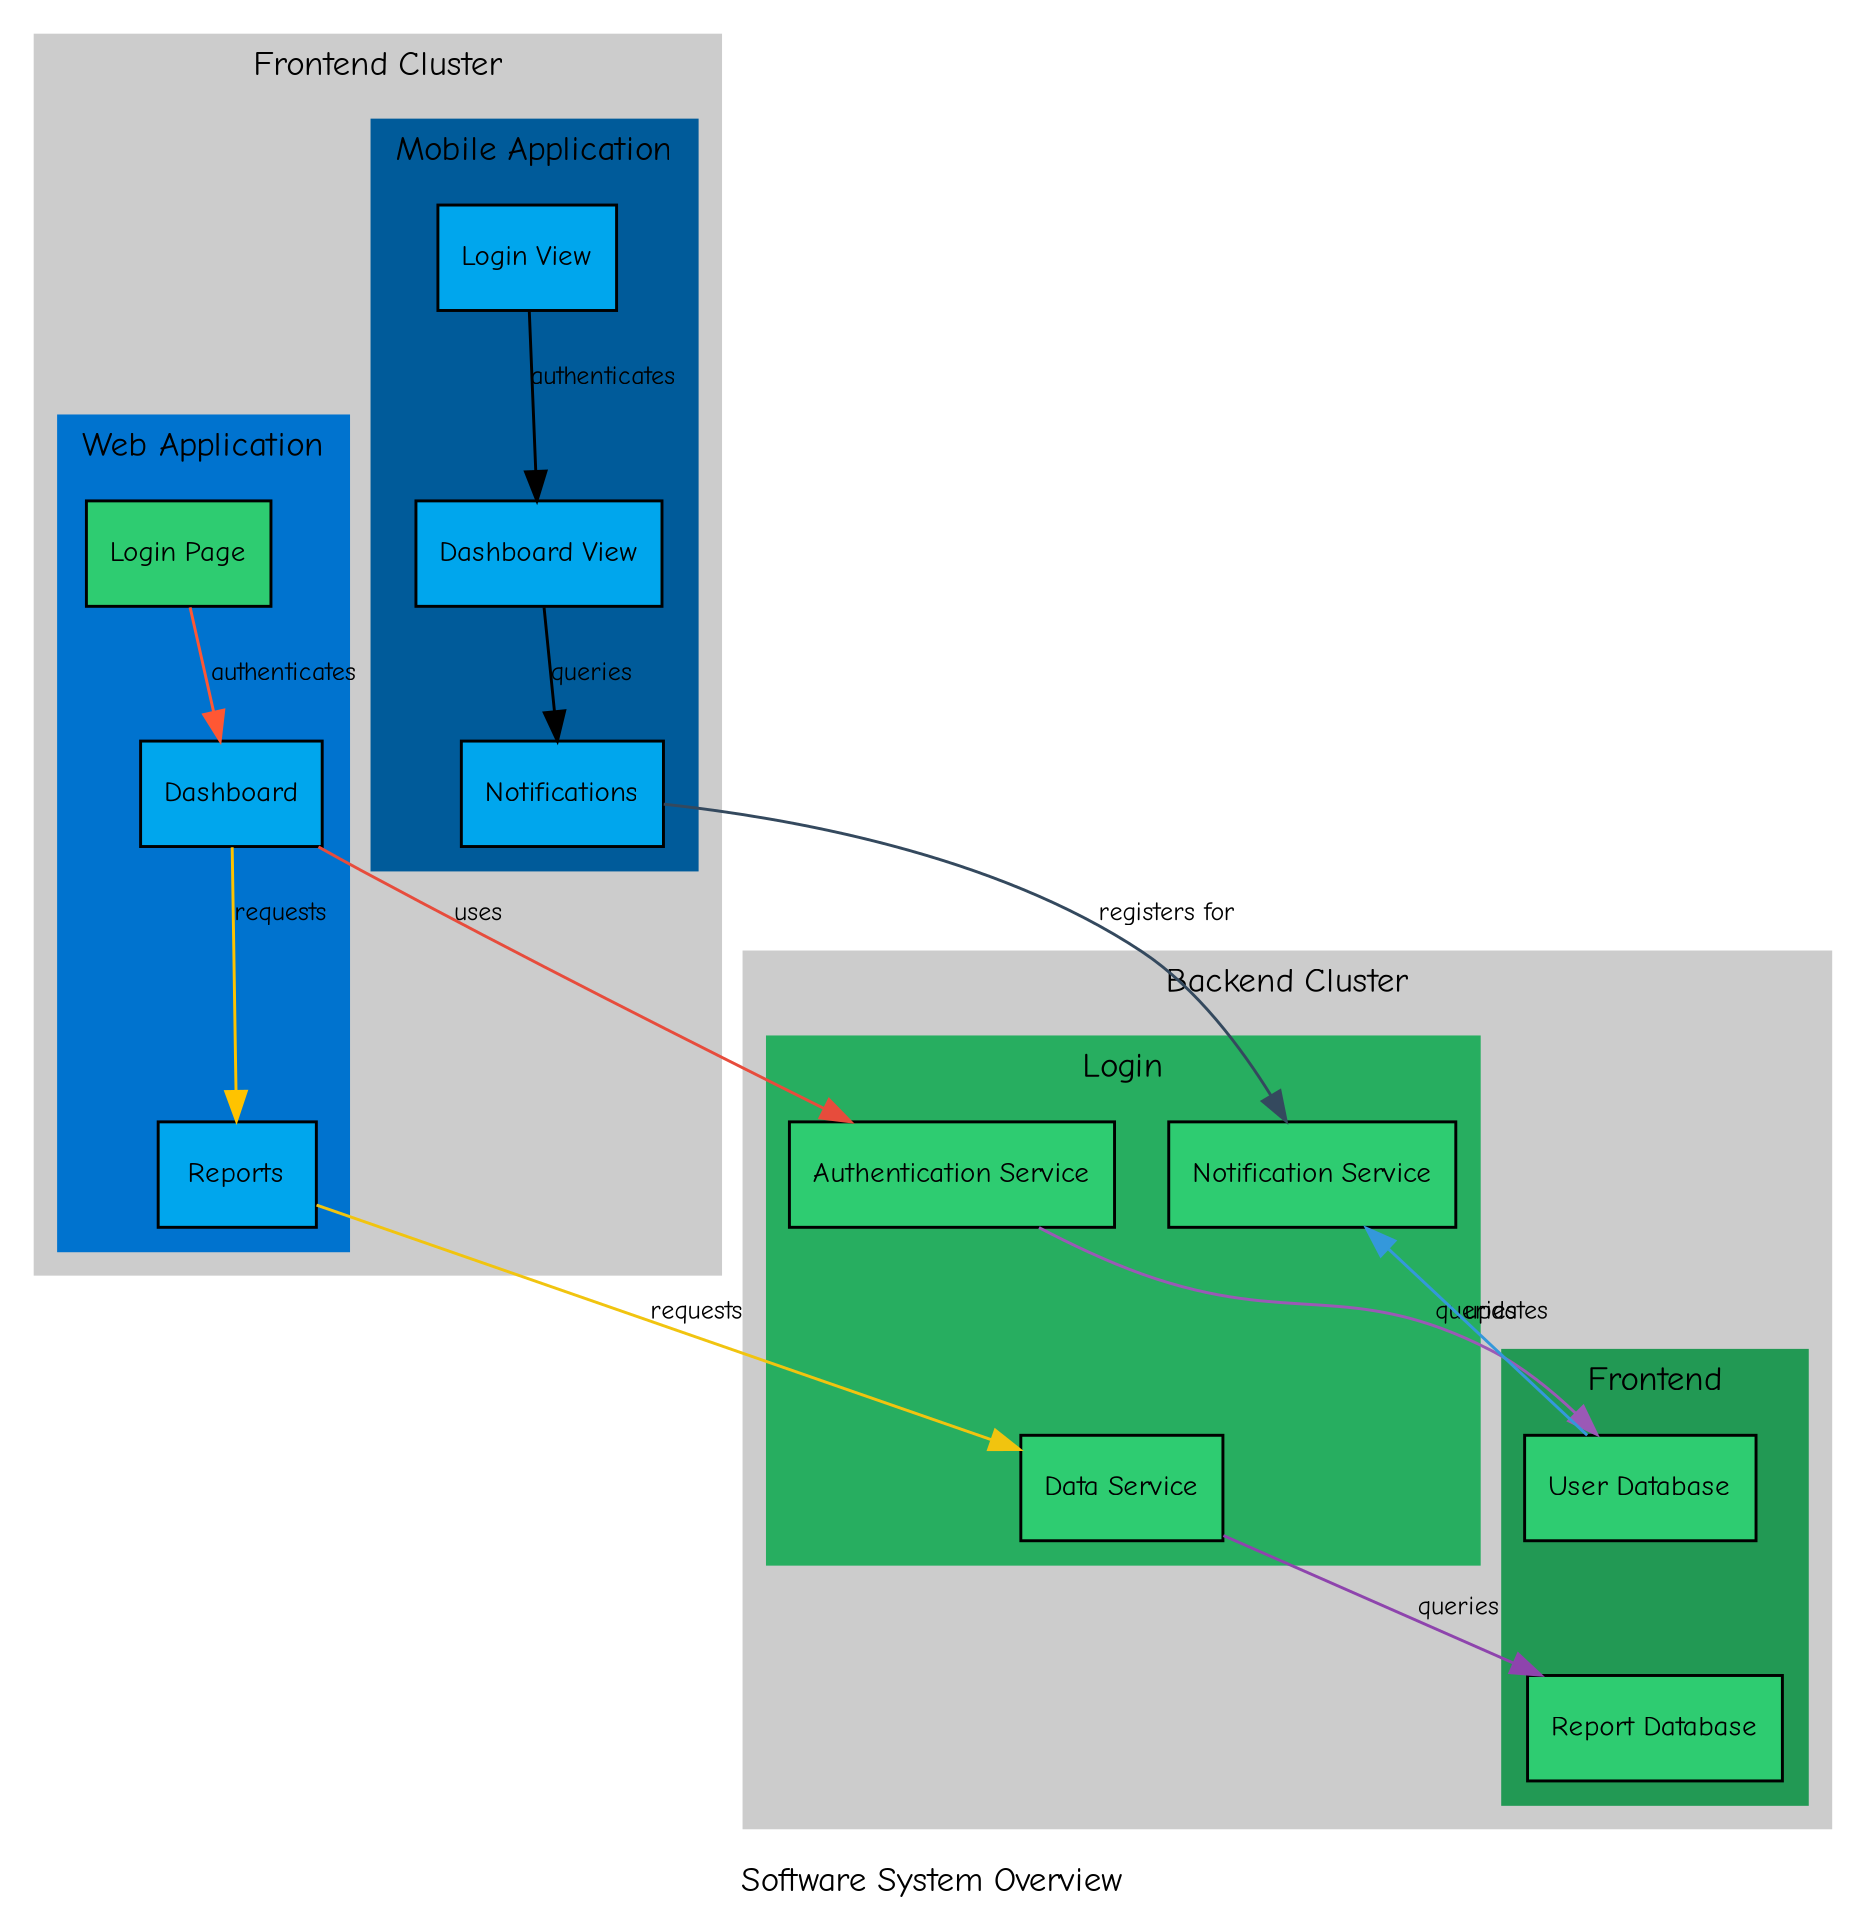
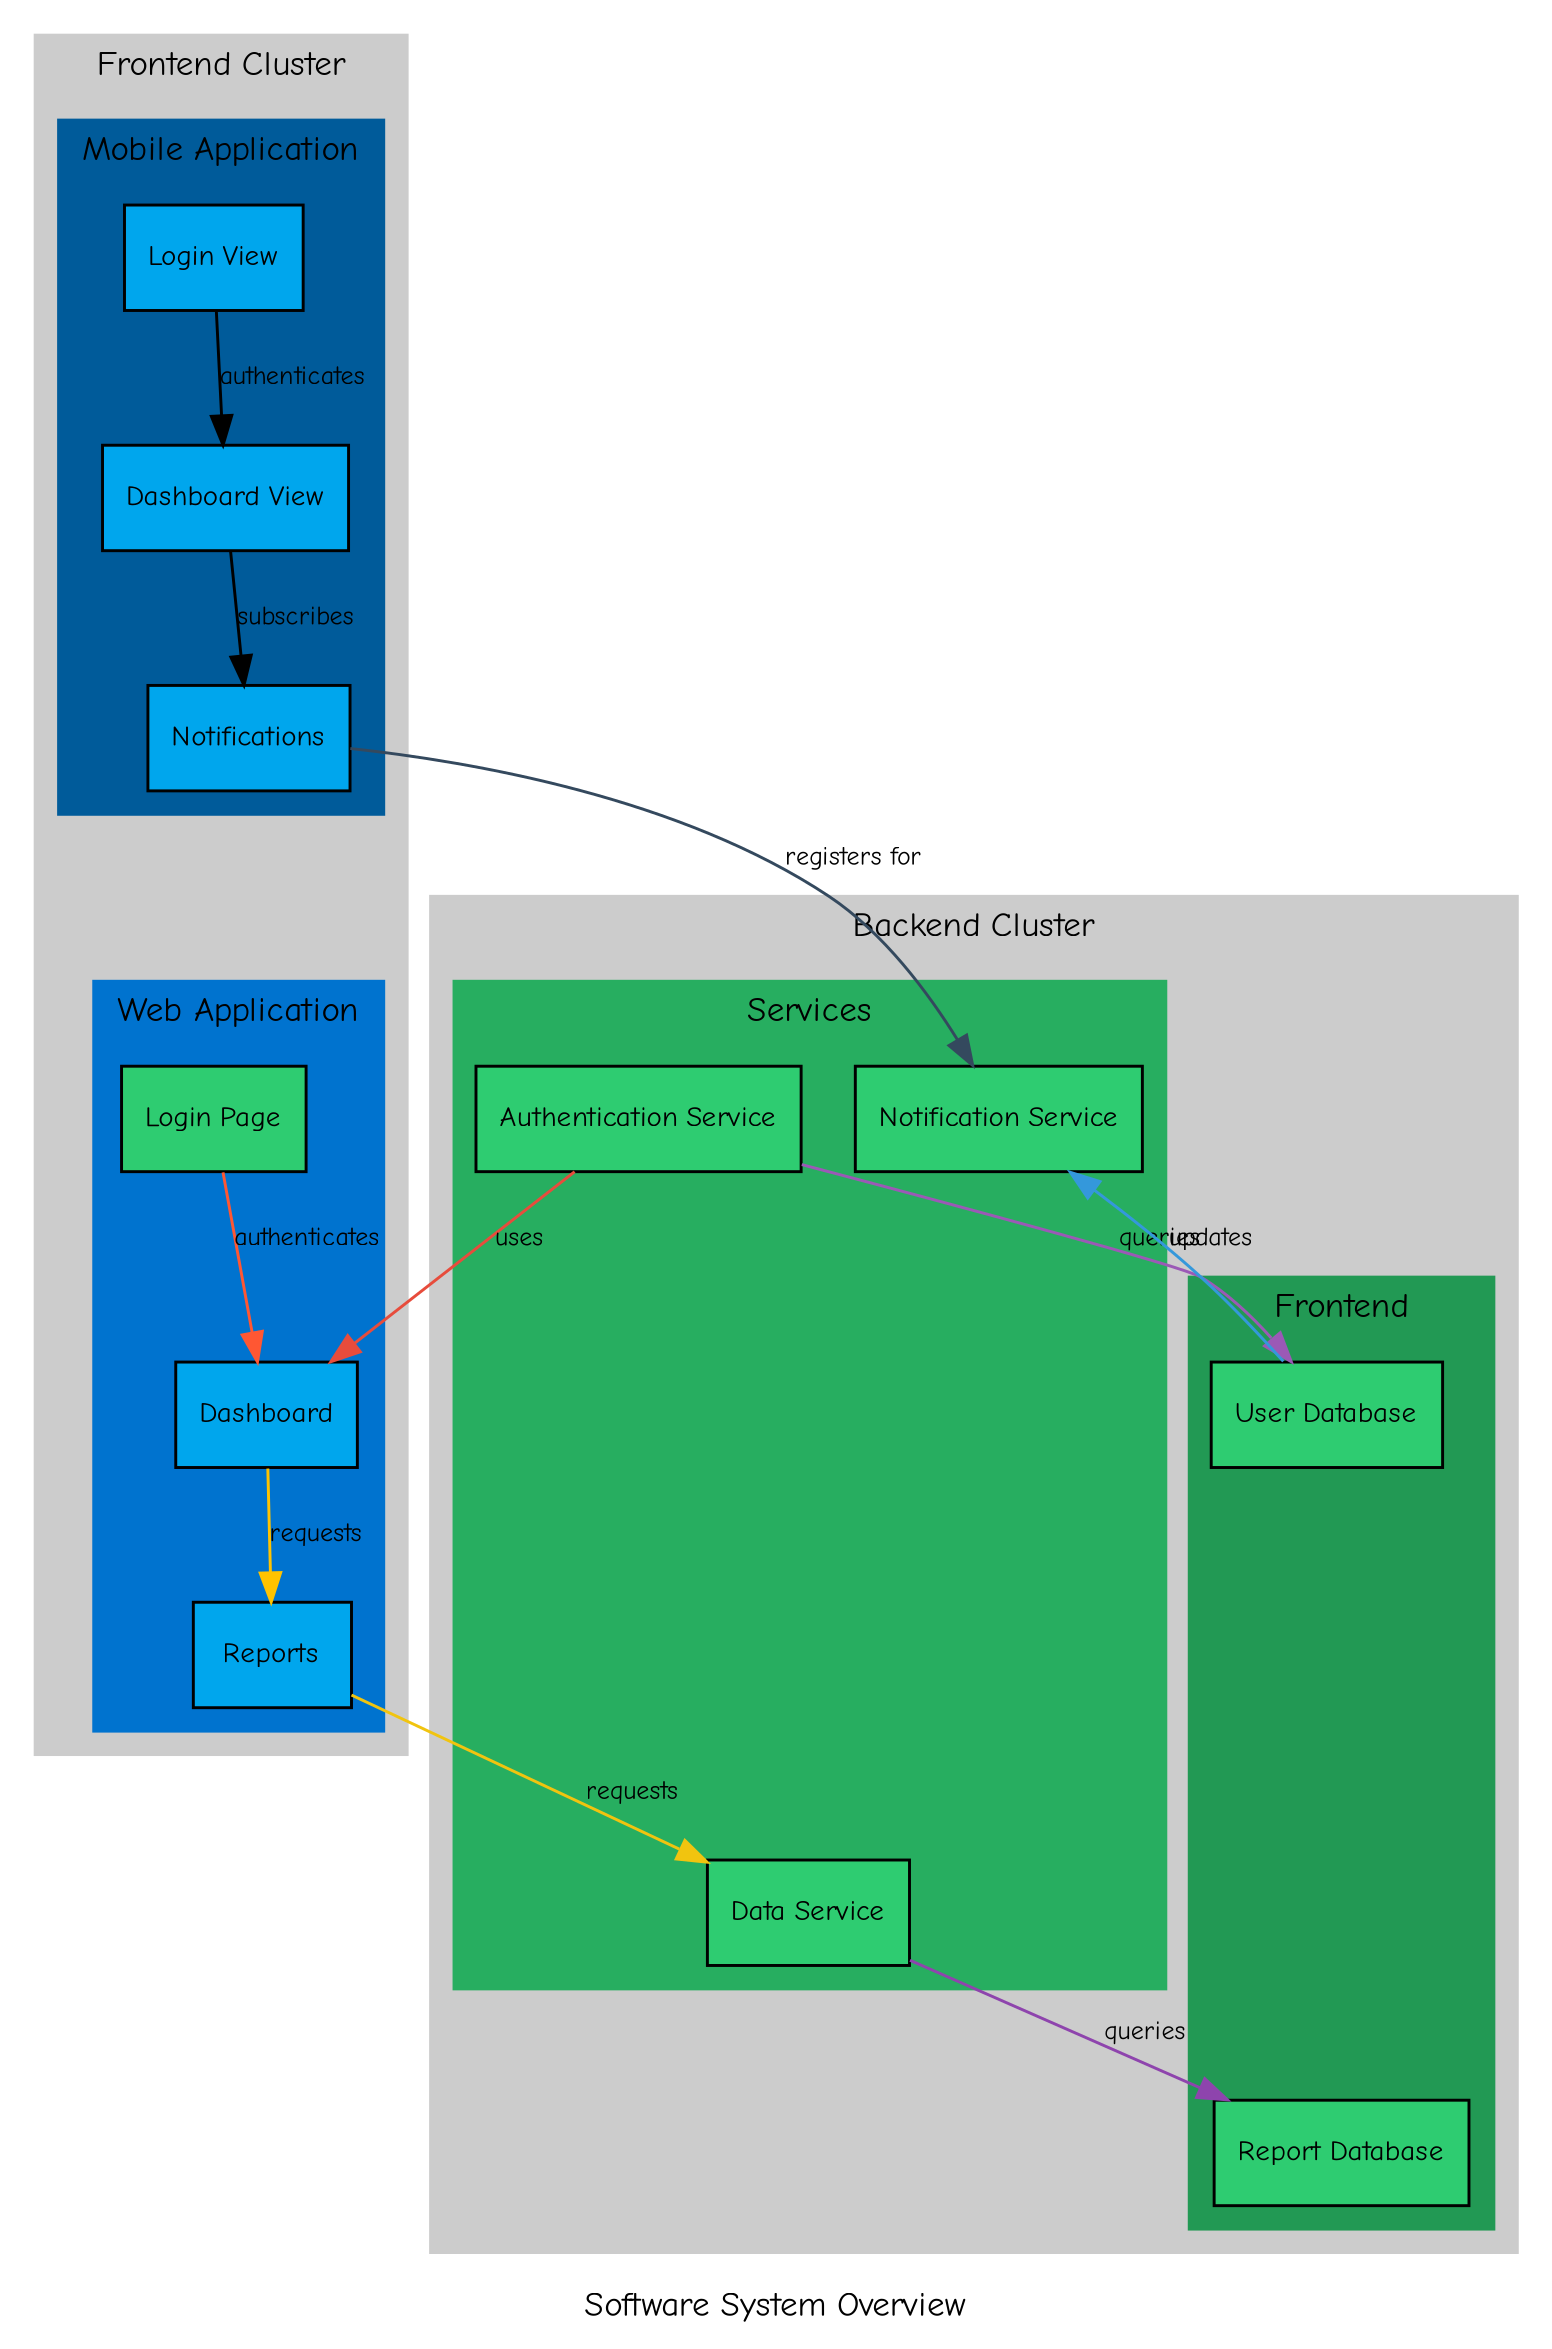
edge "Dashboard View" -> "Notifications": label "queries" -> "subscribes"
edge "Dashboard" -> "Authentication Service": reversed
cluster "Login": label "Login" -> "Services"
